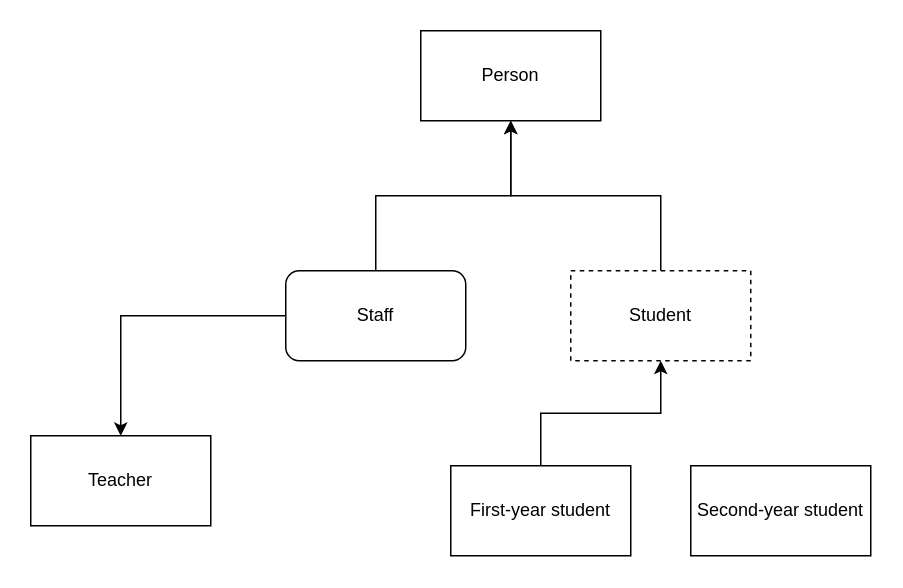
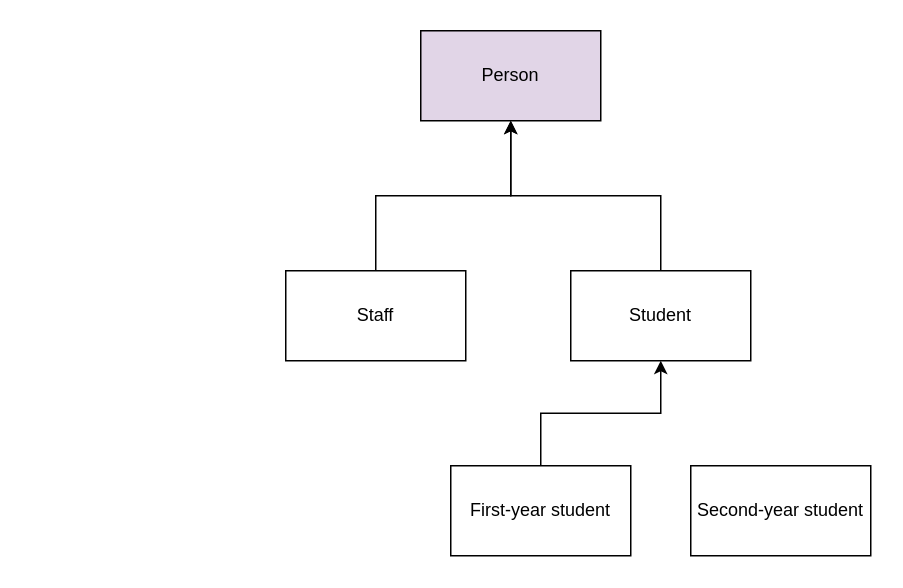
node "Person": fillcolor #ffffff -> #e1d5e7
edge "Staff" -> "Teacher": removed
node "Staff": shape rounded rectangle -> rectangle
node "Student": style dashed -> solid
node "Teacher": removed
